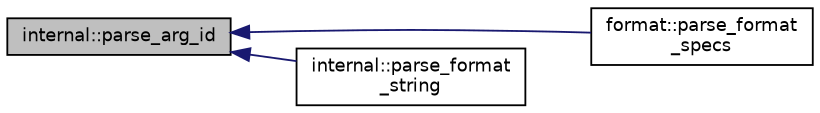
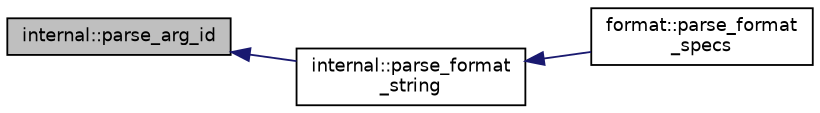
edge "format::parse_format _specs" -> "internal::parse_arg_id": now "format::parse_format _specs" -> "internal::parse_format _string"
